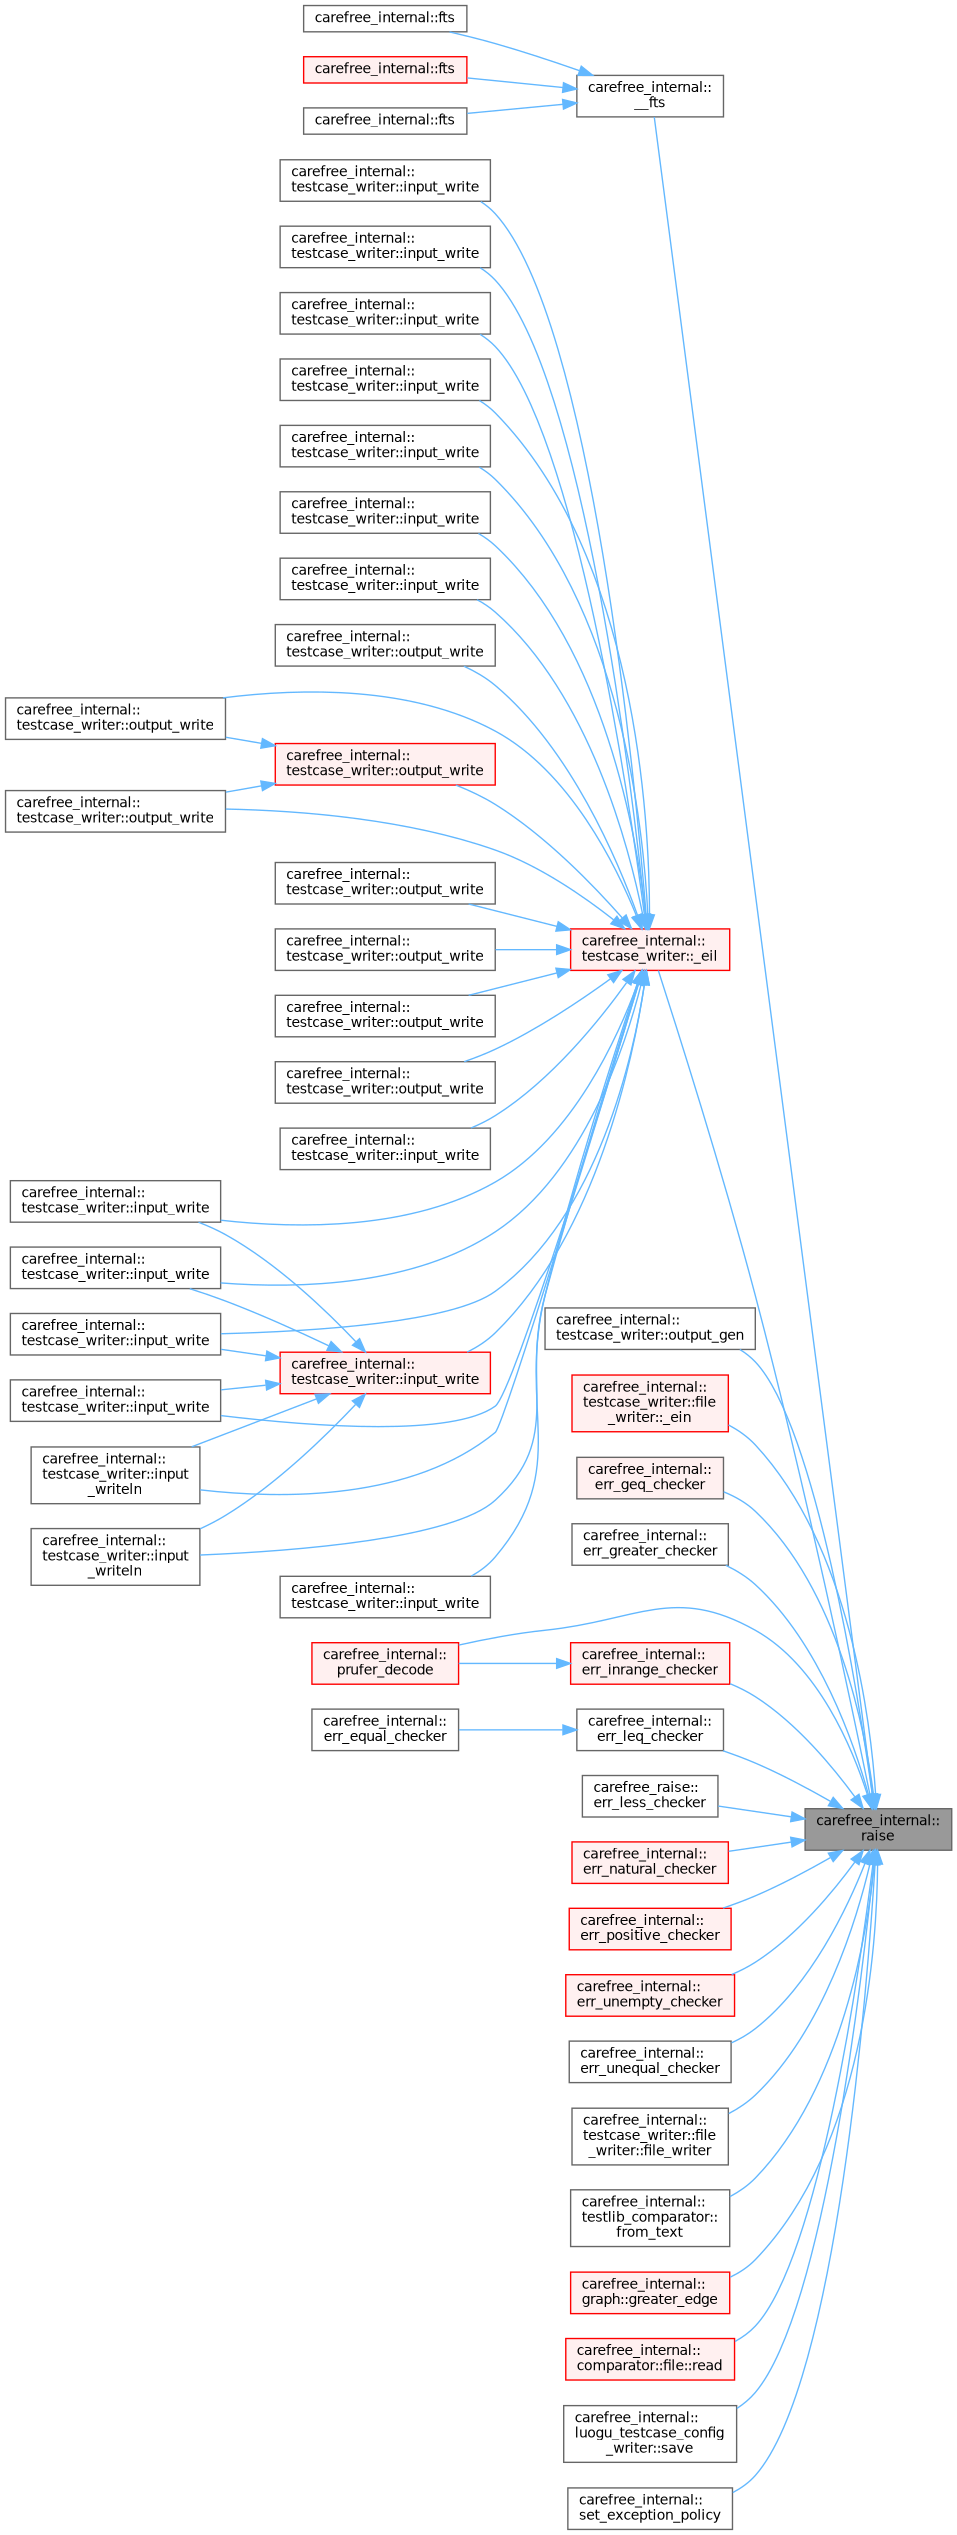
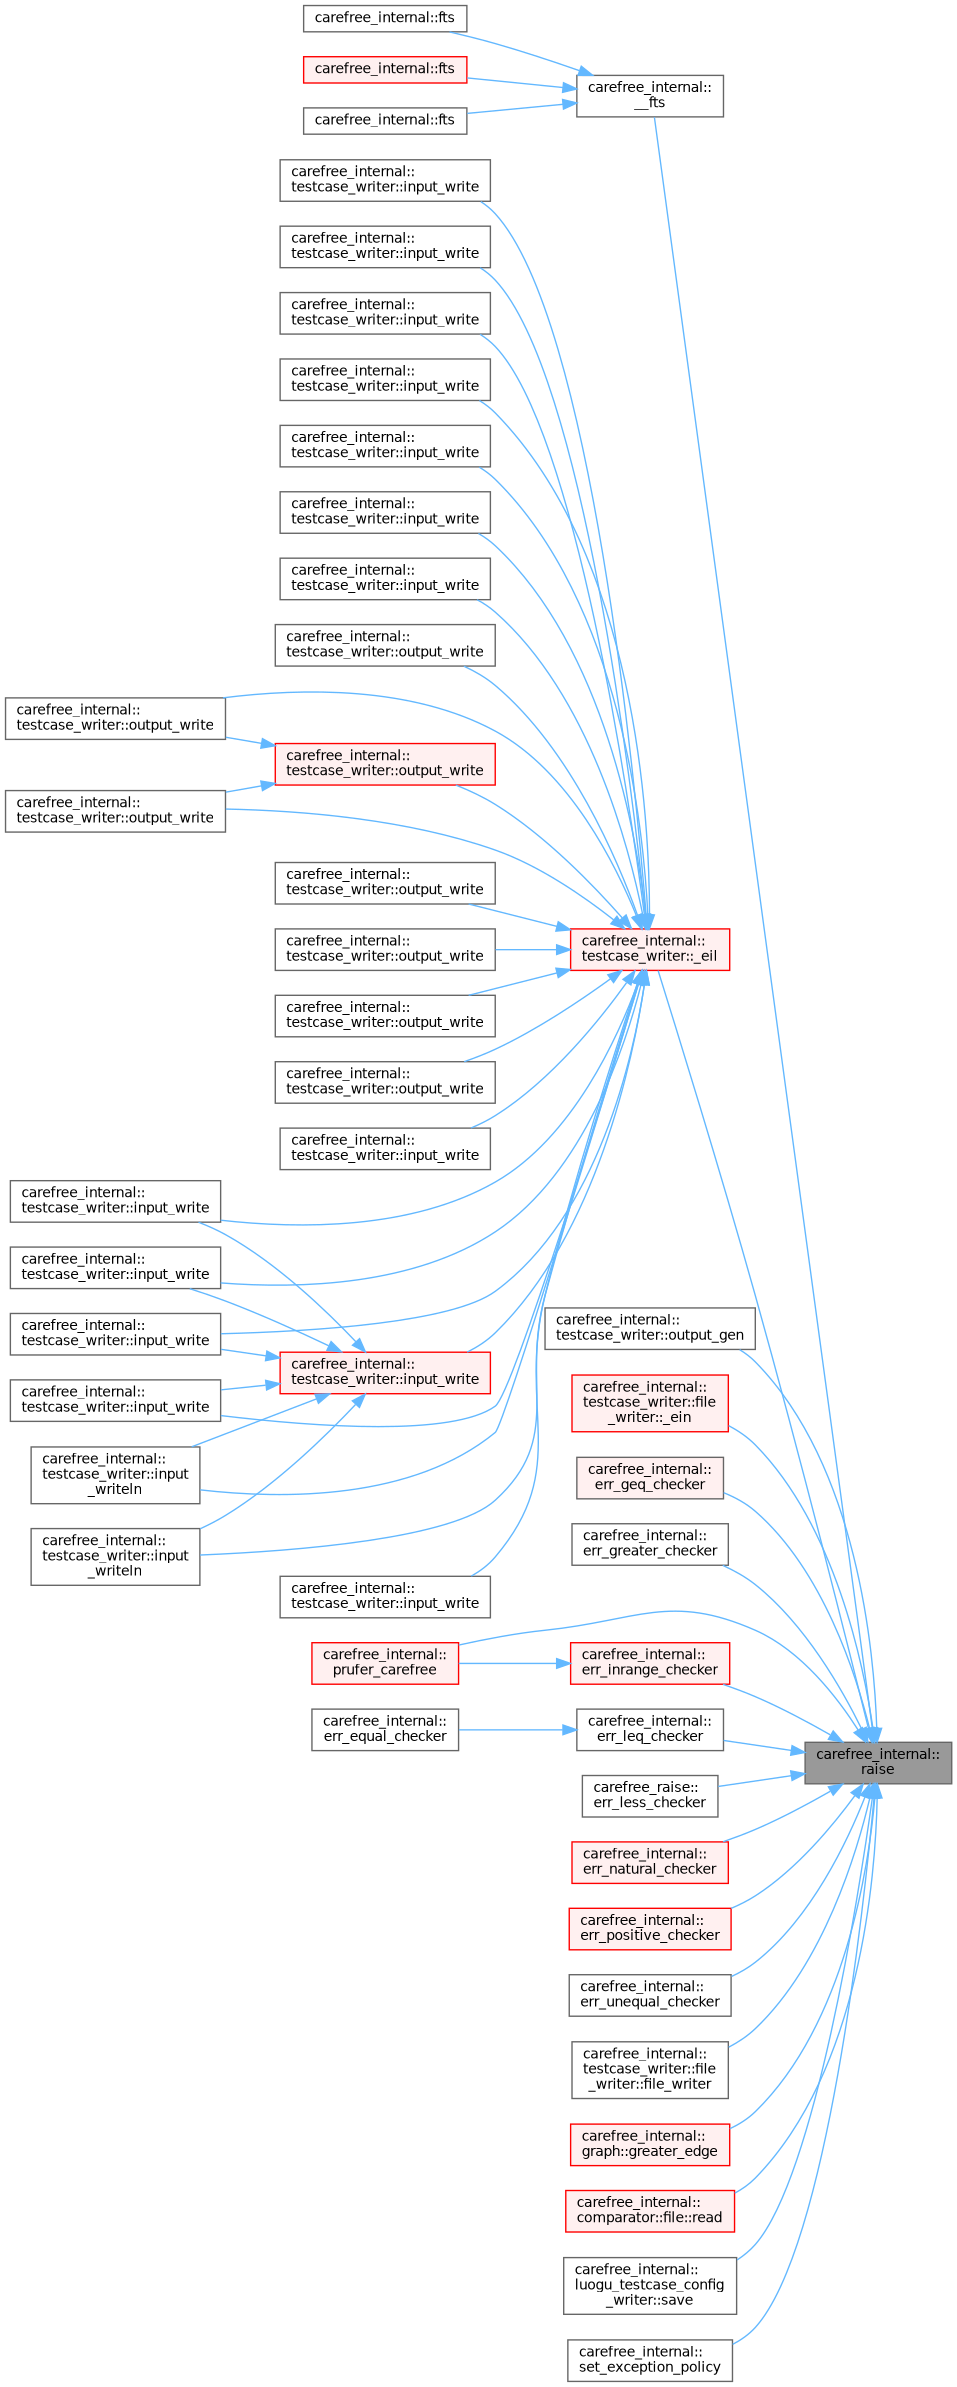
node "carefree_internal:: prufer_decode": label "carefree_internal:: prufer_decode" -> "carefree_internal:: prufer_carefree"
node "carefree_internal:: err_unempty_checker": removed
node "carefree_internal:: testlib_comparator:: from_text": removed
